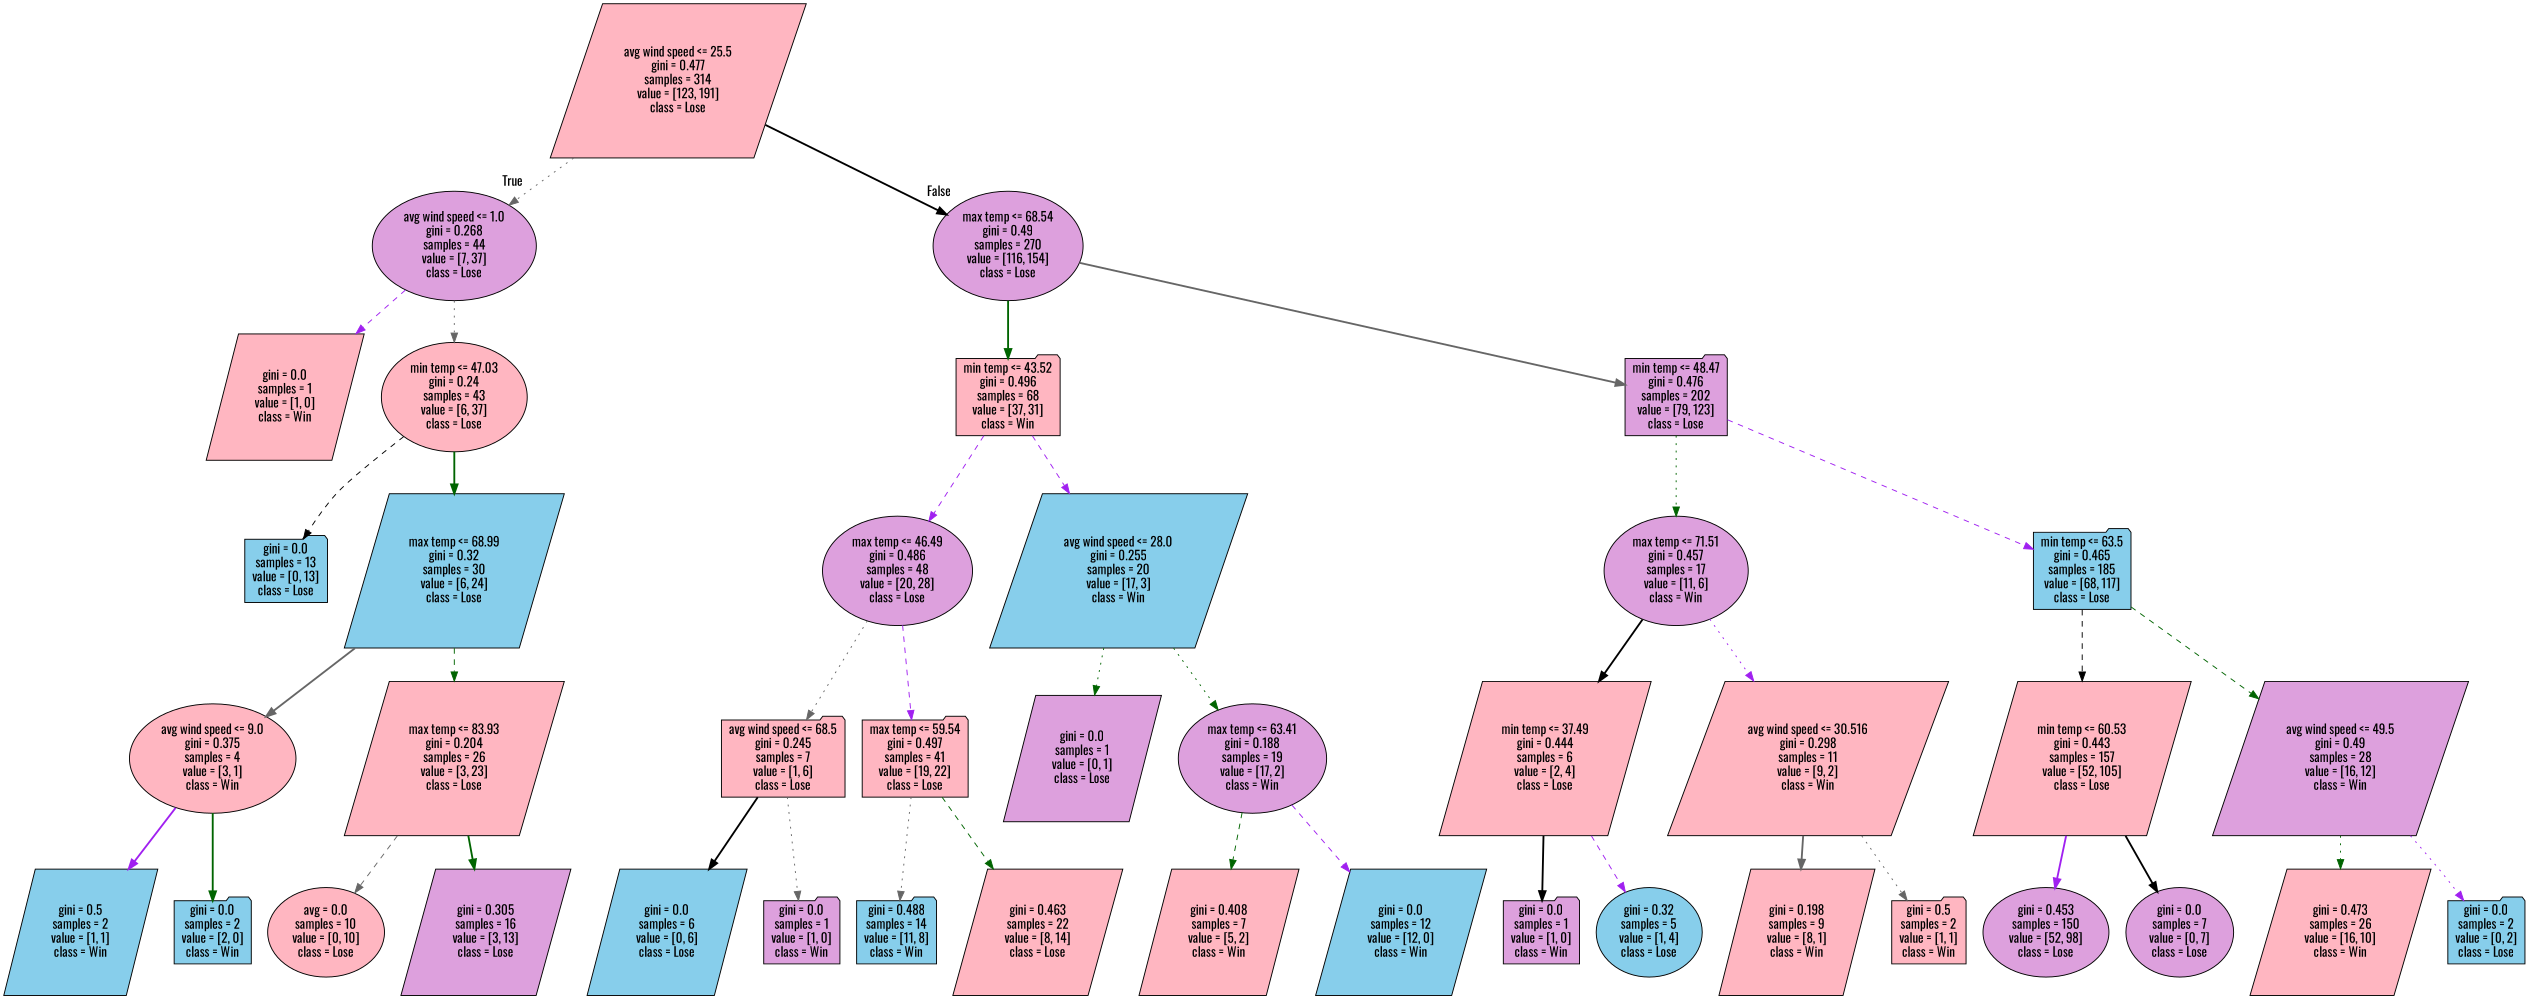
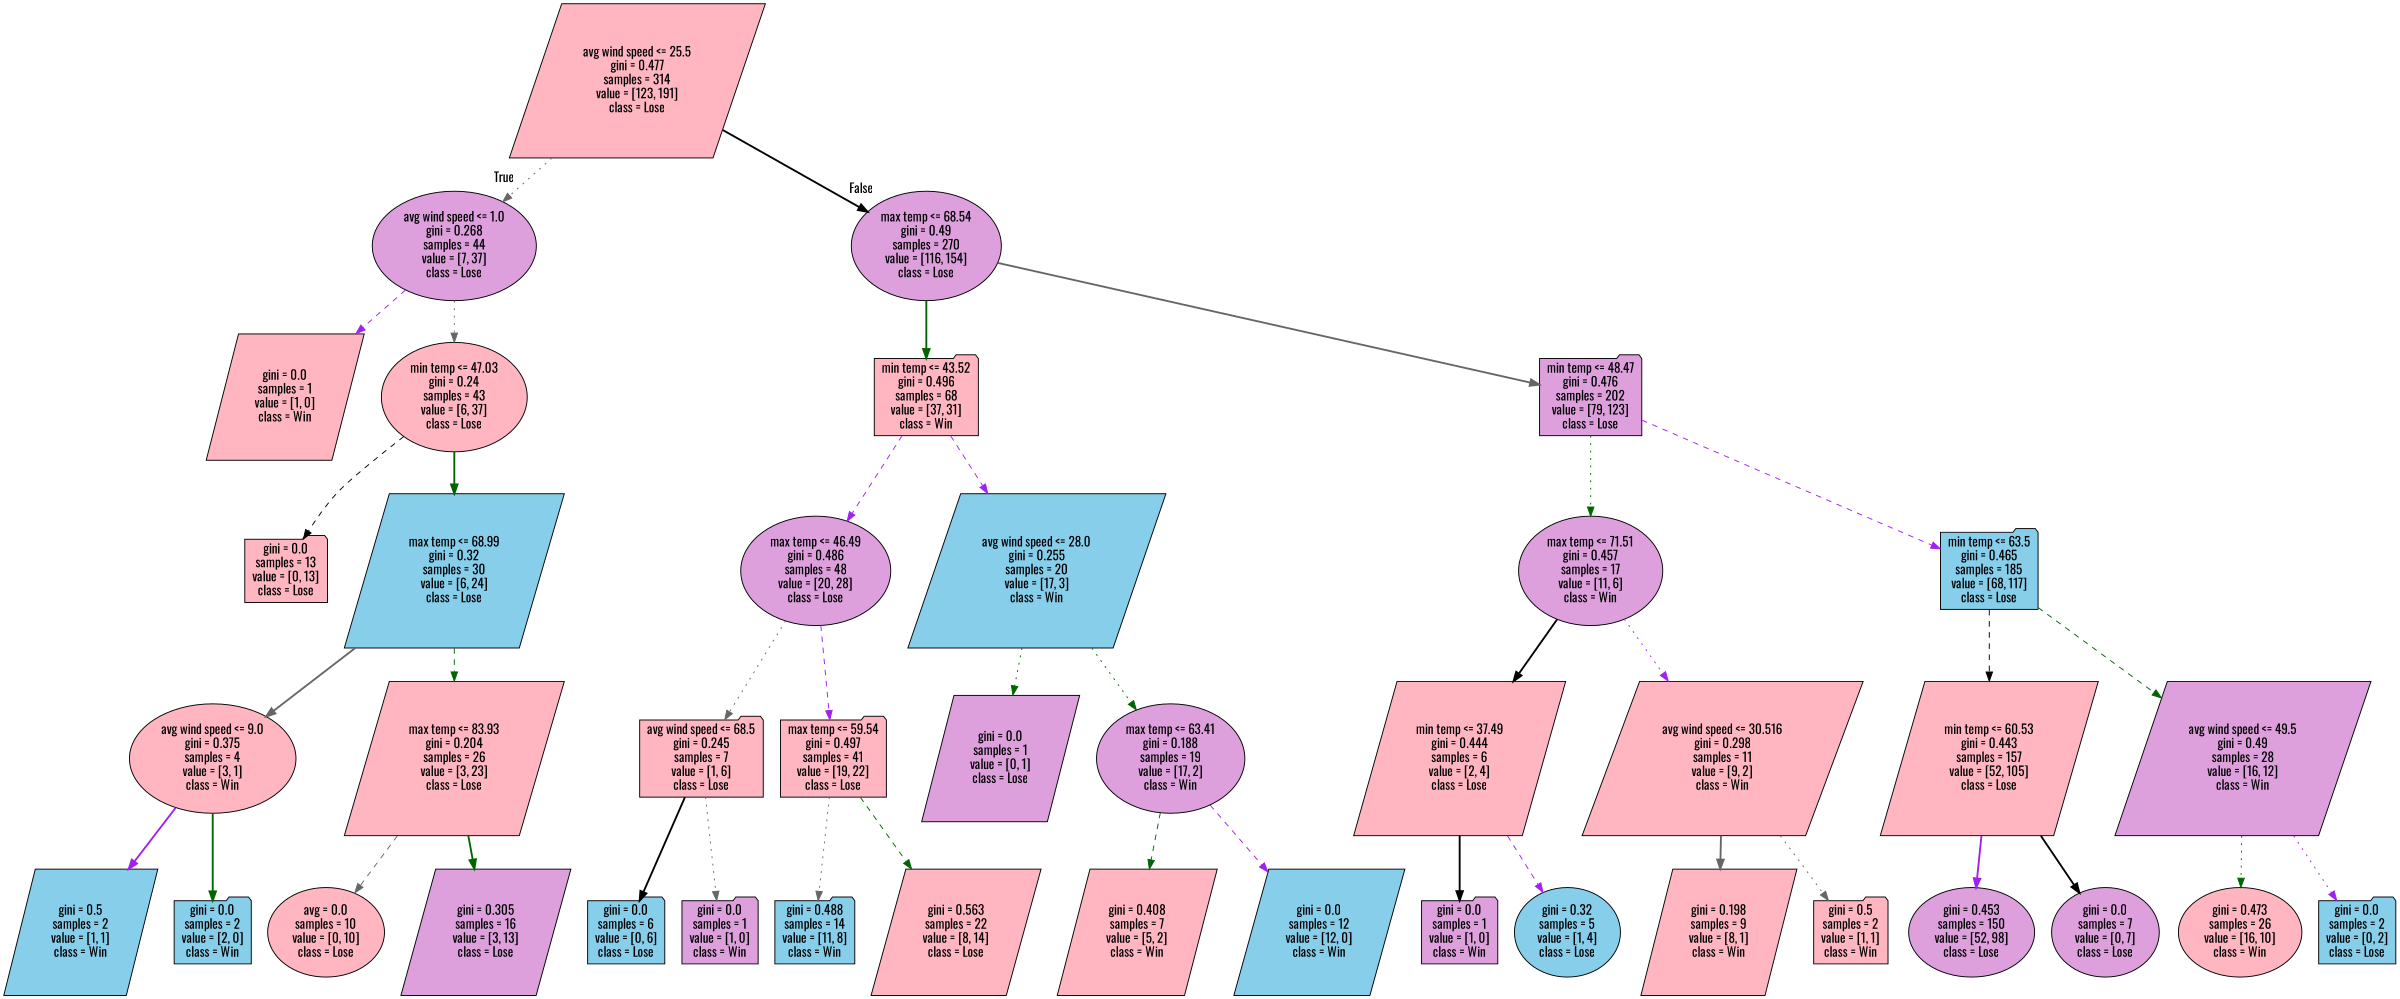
node "gini = 0.0 samples = 13 value = [0, 13] class = Lose": fillcolor skyblue -> lightpink
node "gini = 0.0 samples = 6 value = [0, 6] class = Lose": shape parallelogram -> folder
node "gini = 0.463 samples = 22 value = [8, 14] class = Lose": label "gini = 0.463 samples = 22 value = [8, 14] class = Lose" -> "gini = 0.563 samples = 22 value = [8, 14] class = Lose"
node "gini = 0.473 samples = 26 value = [16, 10] class = Win": shape parallelogram -> ellipse
